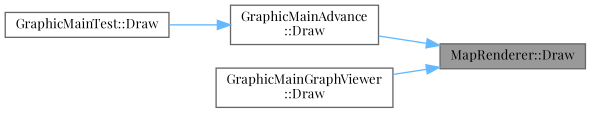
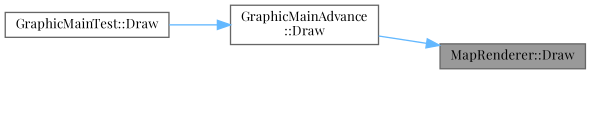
node "GraphicMainGraphViewer ::Draw": removed
